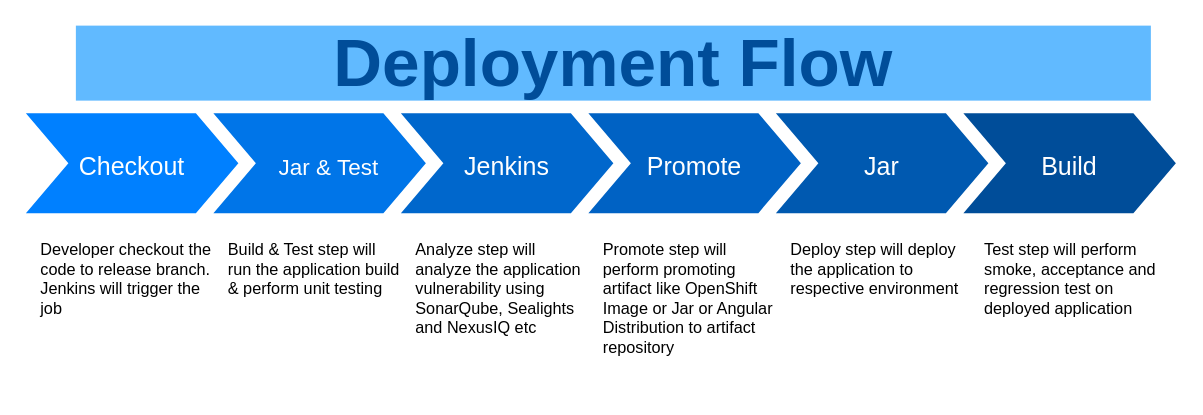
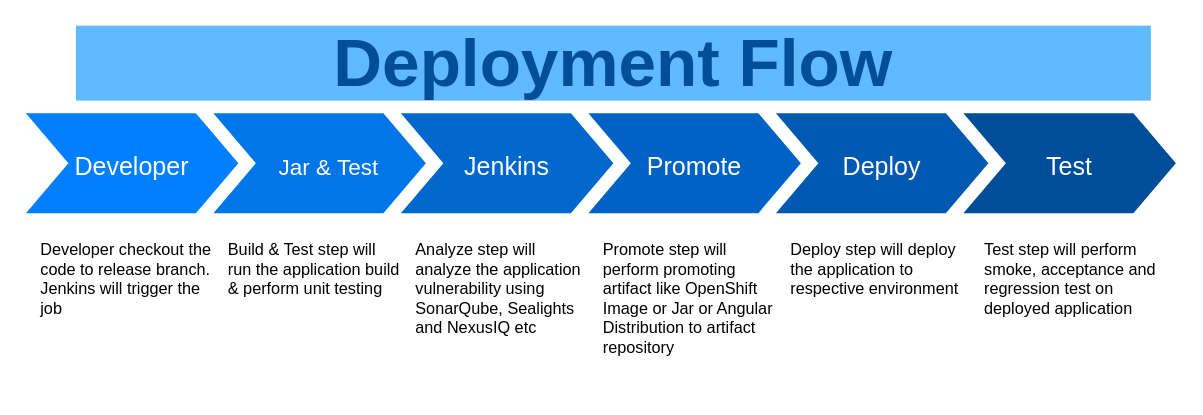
node "Checkout": label "Checkout" -> "Developer"
node "Jar": label "Jar" -> "Deploy"
node "Build": label "Build" -> "Test"
